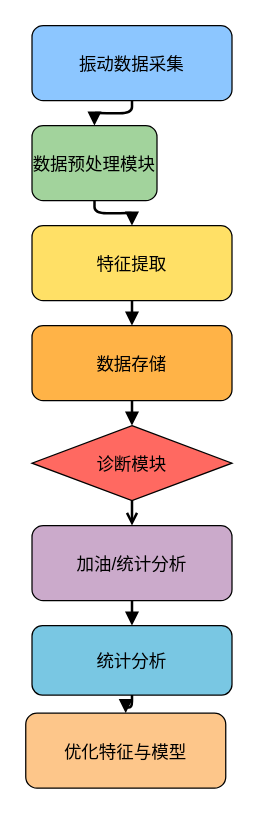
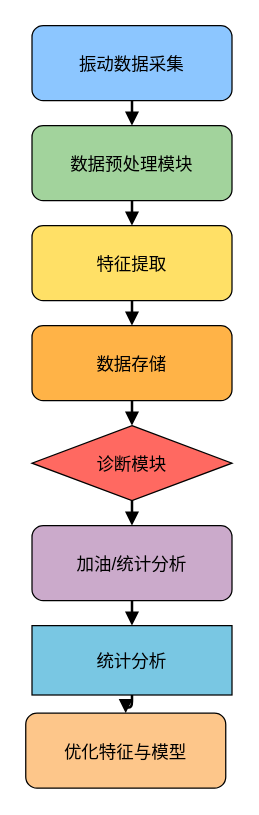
node "数据预处理模块": size 125x75 -> 200x75
edge "诊断模块" -> "加油/统计分析": arrowhead open -> block
node "统计分析": shape rounded rectangle -> rectangle
